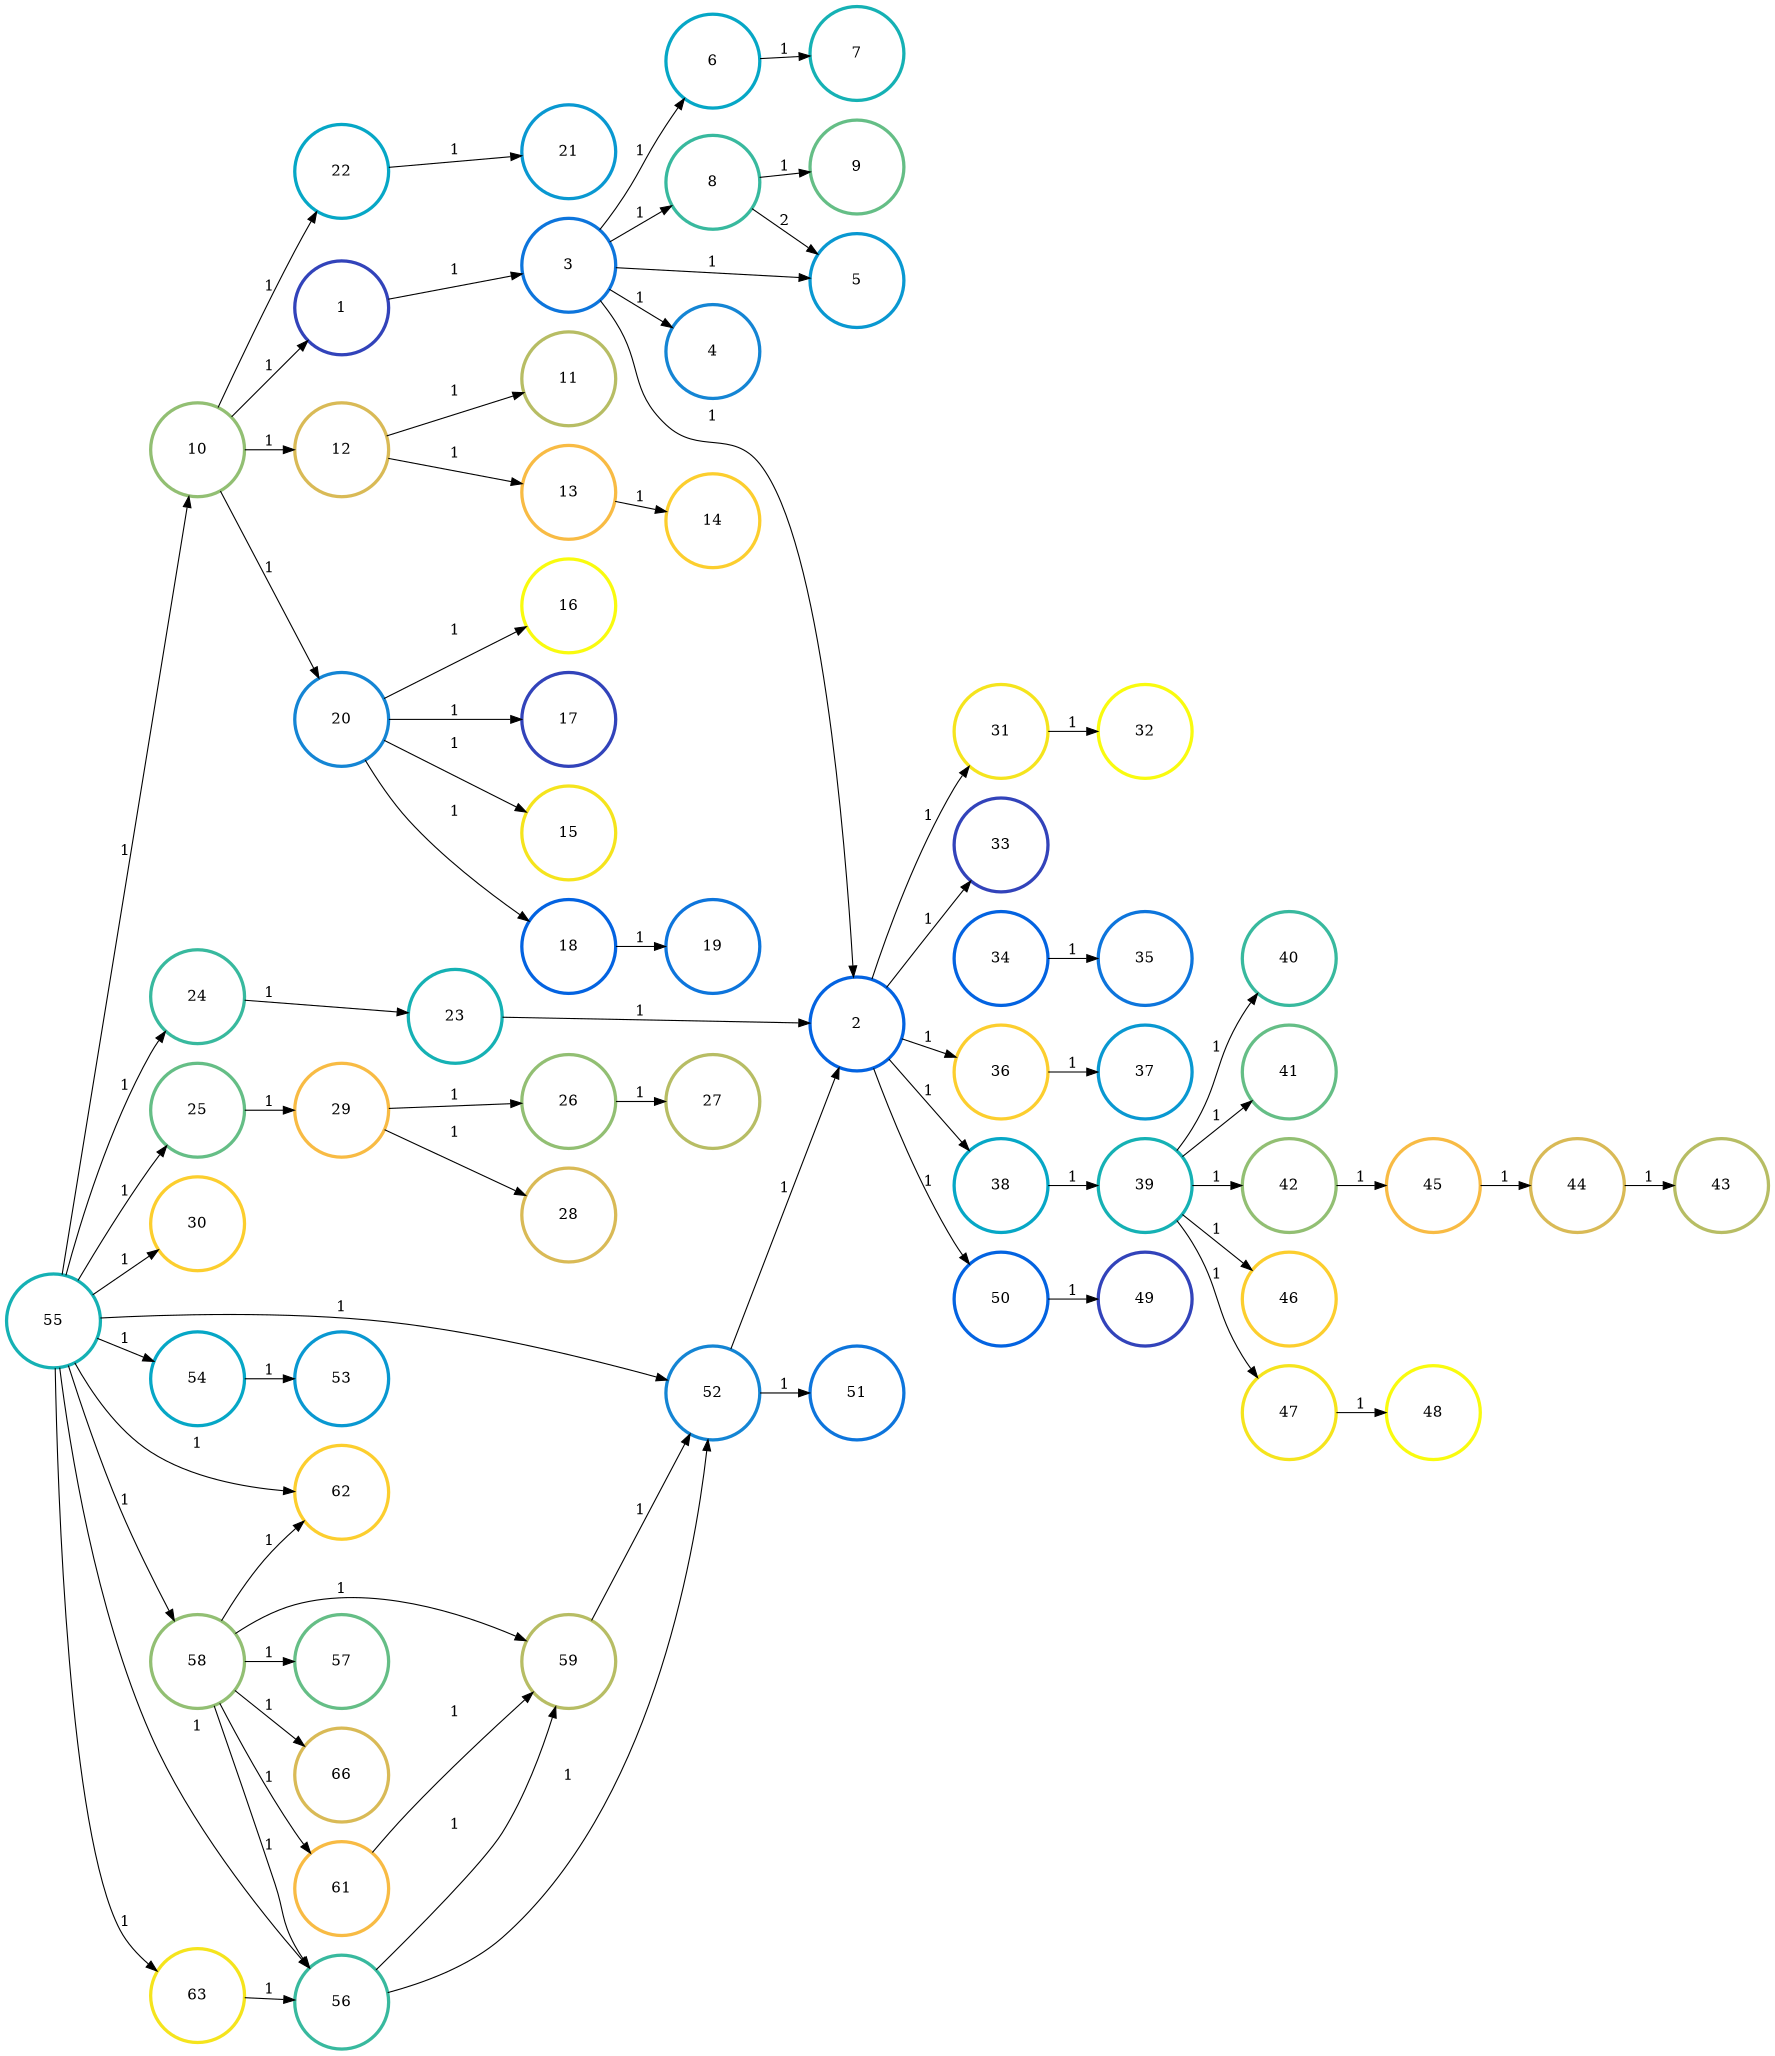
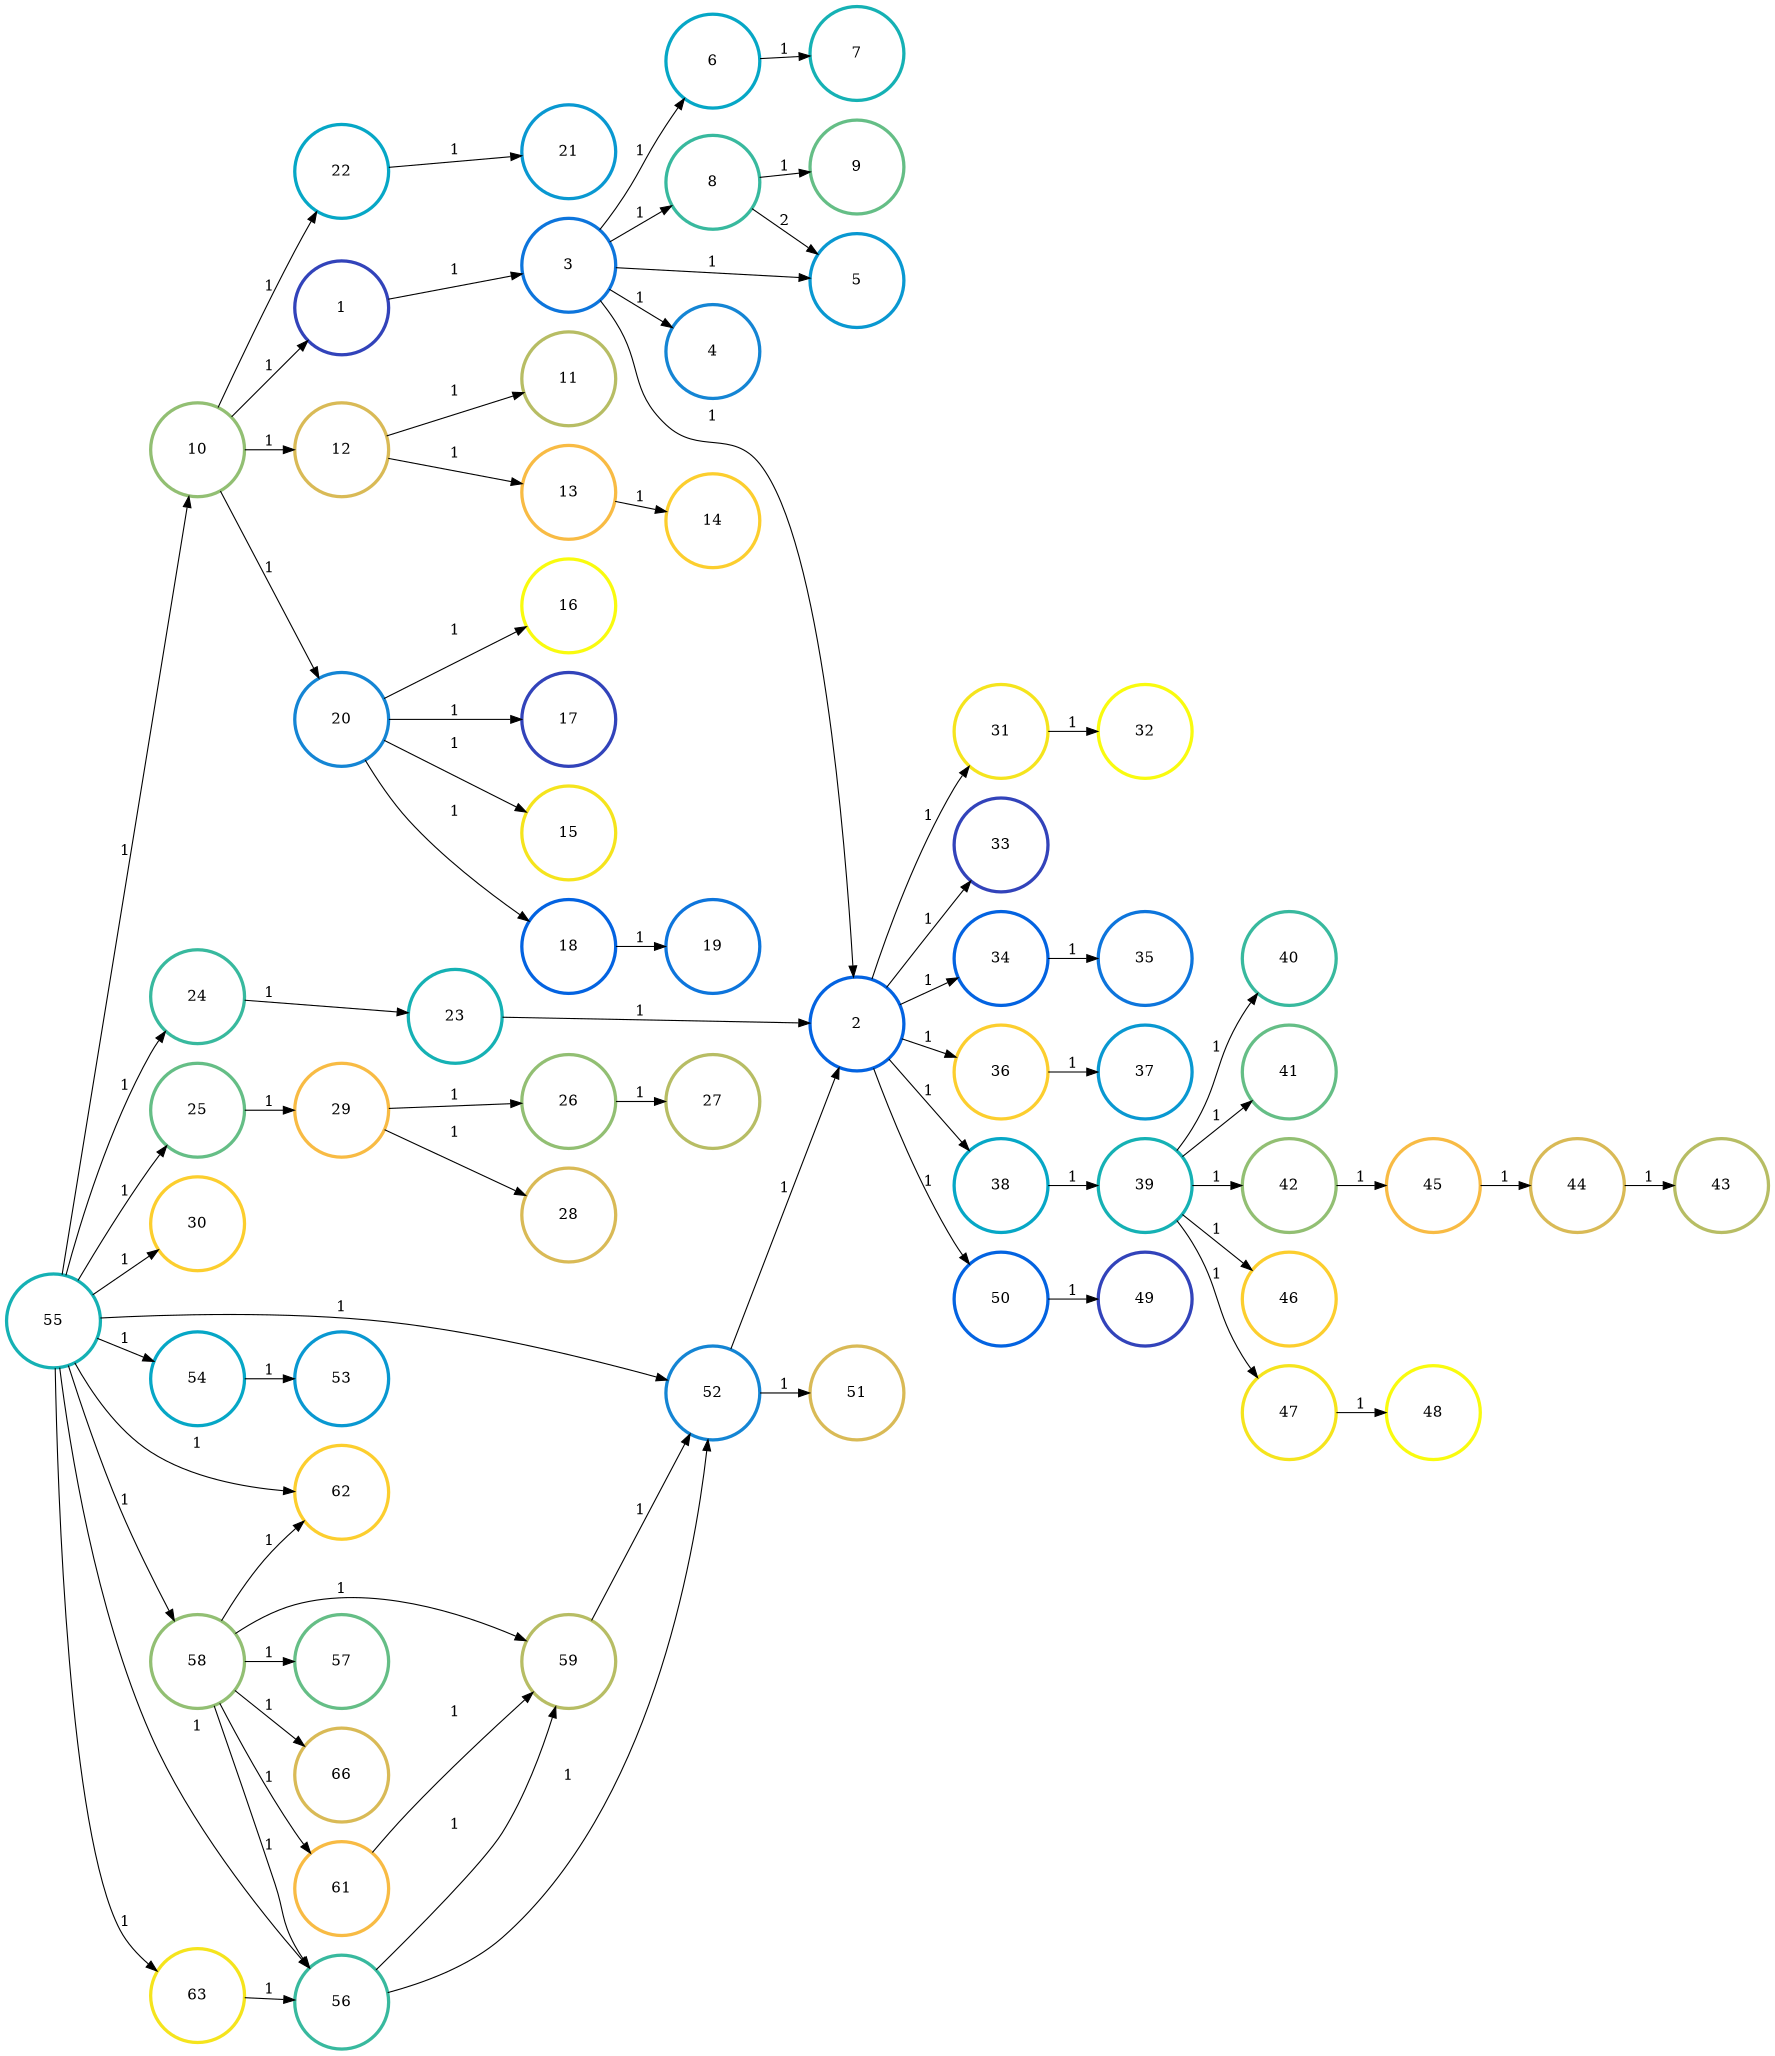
edge "2" -> "34": added, label "1"
node "51": color #0d75dc -> #d9ba56
